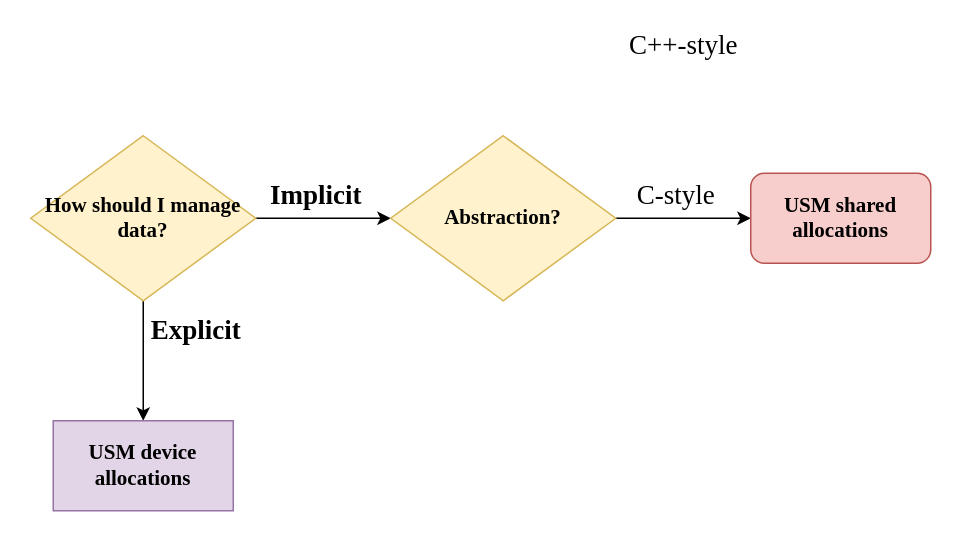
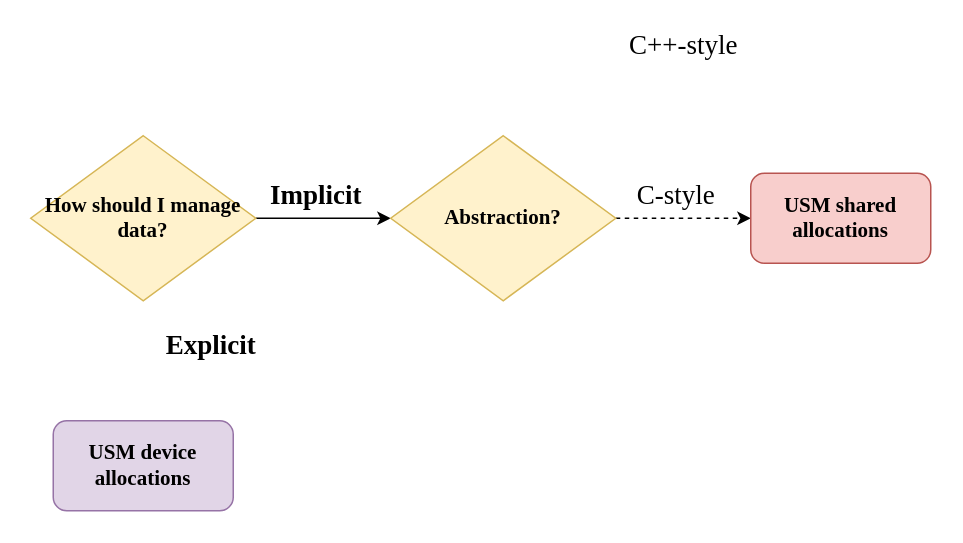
edge "Abstraction?" -> "USM shared allocations": style solid -> dashed
node "Explicit": moved (196, 331) -> (211, 346)
edge "How should I manage data?" -> "USM device allocations": removed
node "USM device allocations": shape rectangle -> rounded rectangle
